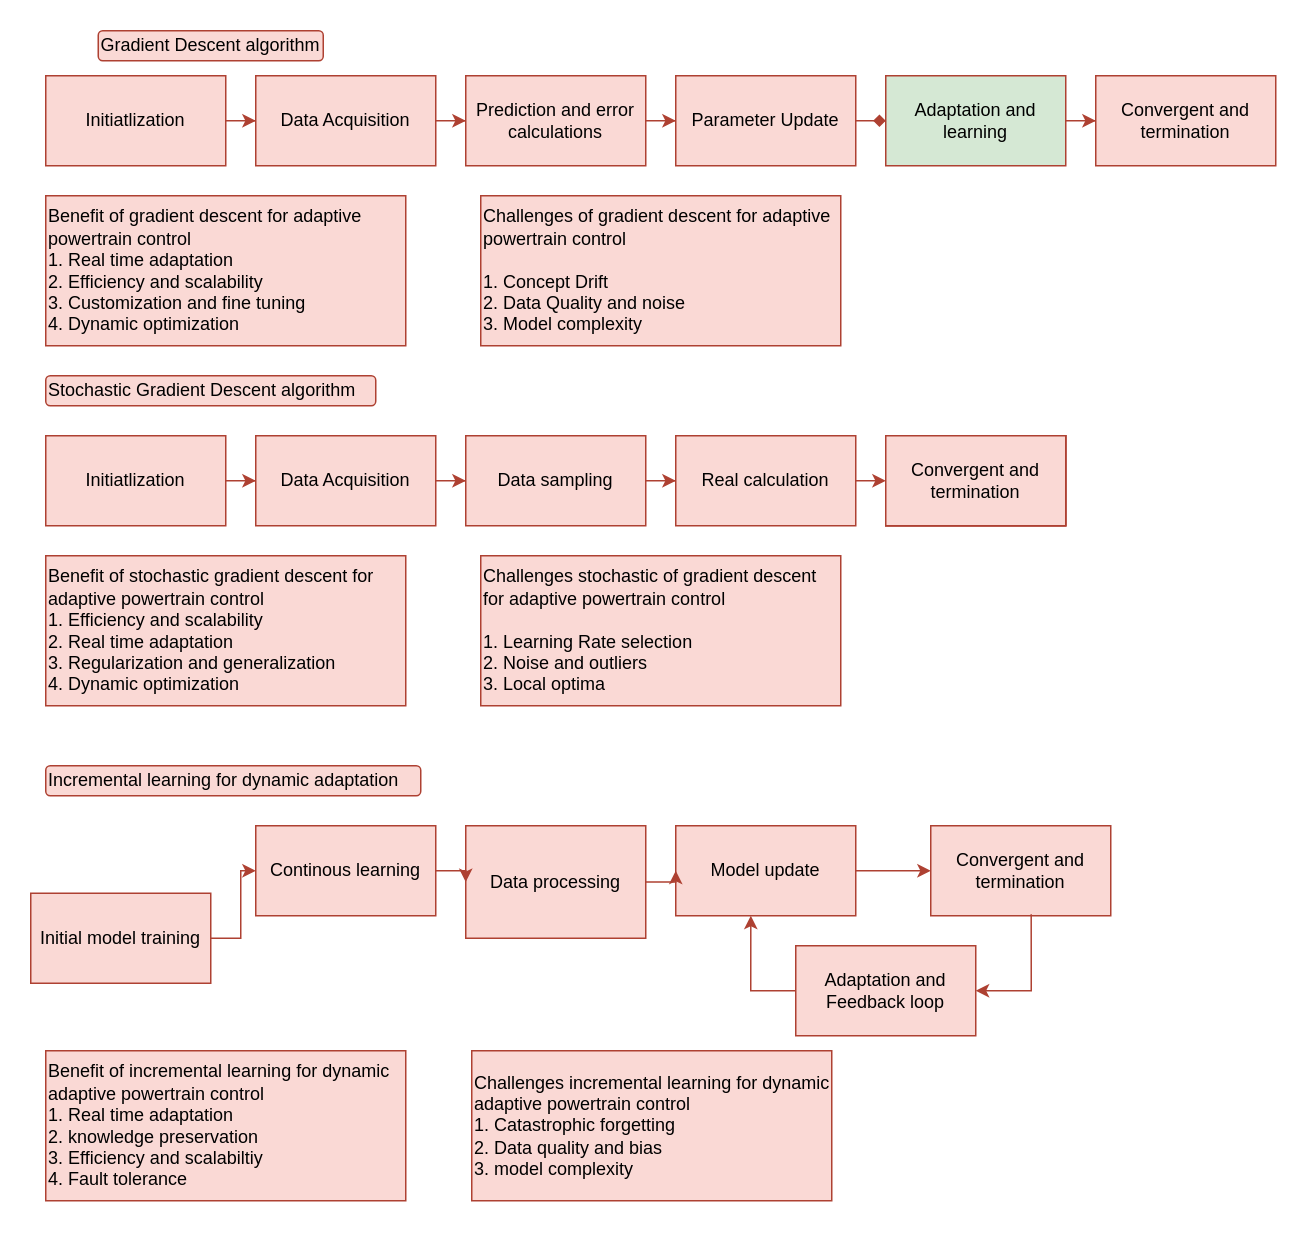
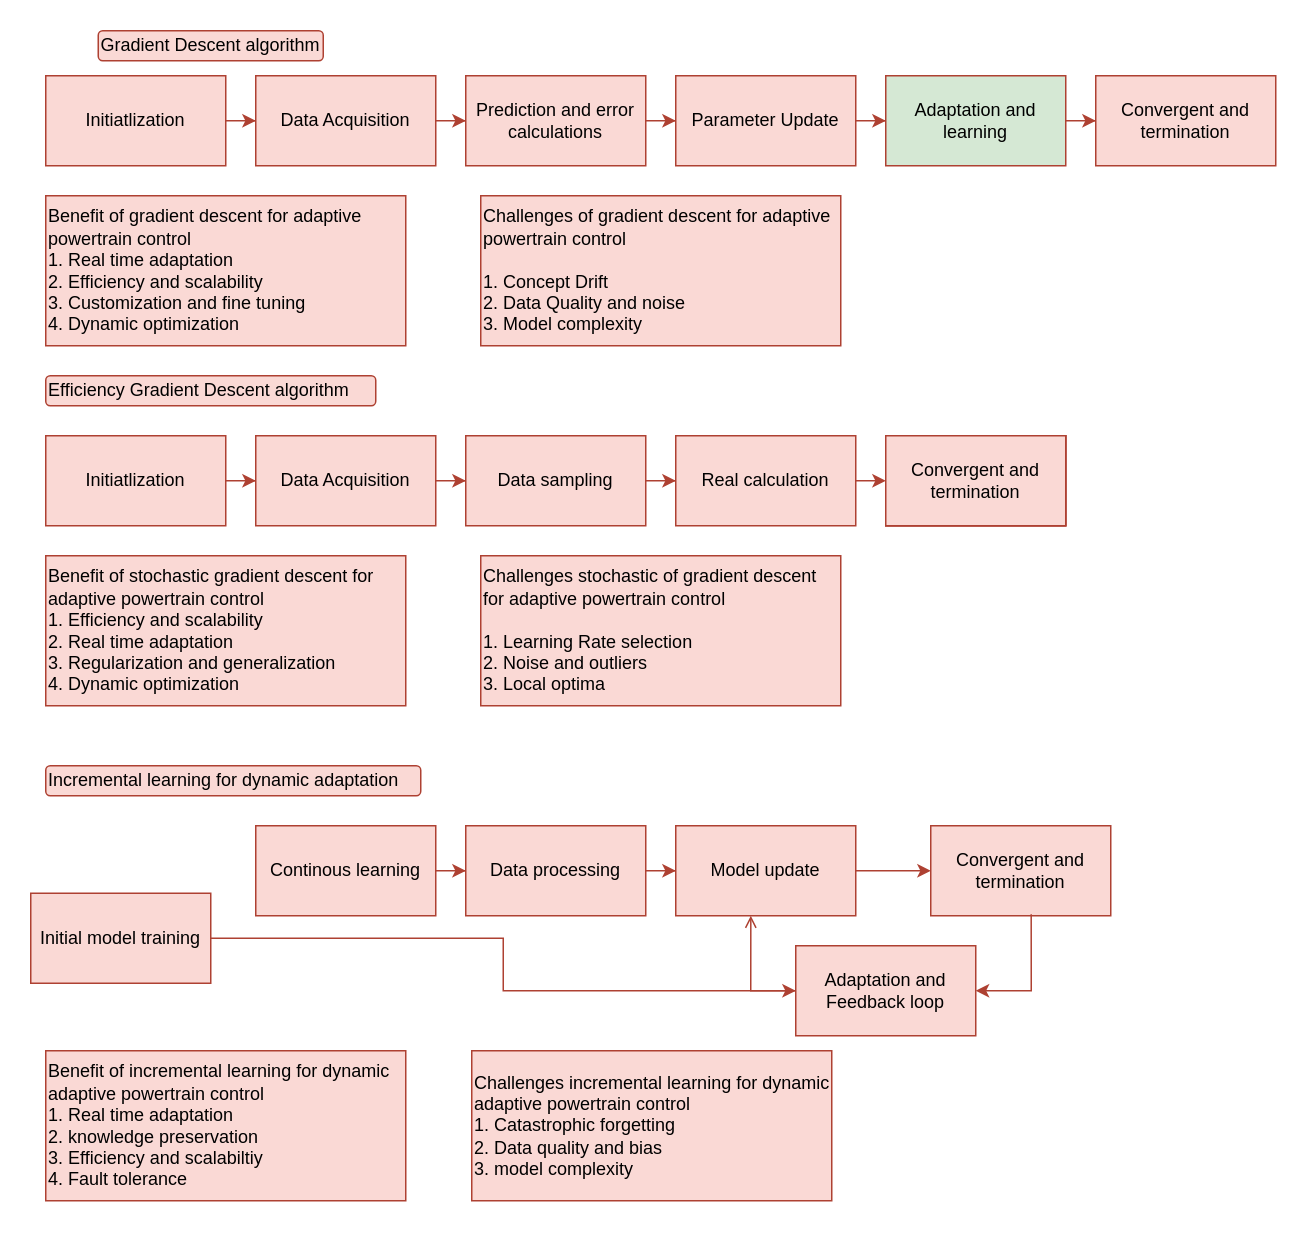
edge "Parameter Update" -> "Adaptation and learning": arrowhead diamond -> classic
node "Stochastic Gradient Descent algorithm": label "Stochastic Gradient Descent algorithm" -> "Efficiency Gradient Descent algorithm"
node "Data processing": size 180x113 -> 180x90
edge "Initial model training" -> "Continous learning": now "Initial model training" -> "Adaptation and Feedback loop"
edge "Adaptation and Feedback loop" -> "Model update": arrowhead classic -> open
